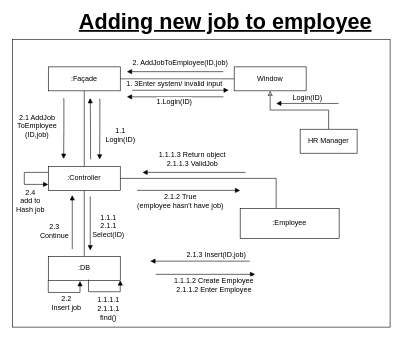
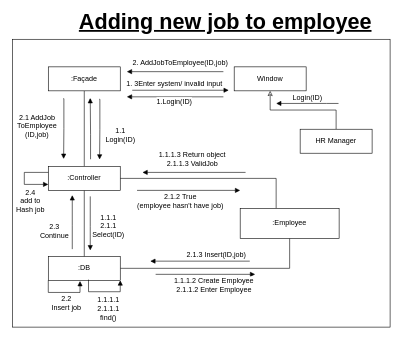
edge ":Façade" -- "Window": removed
node "HR Manager": size 57x24 -> 72x24
edge ":Employee" -- ":DB": added
